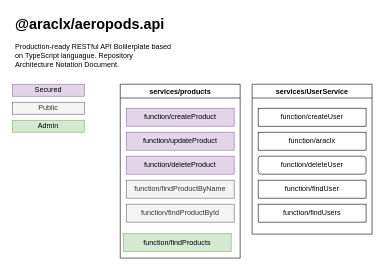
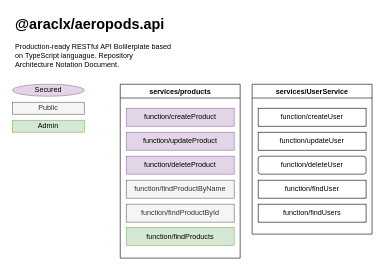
node "Secured": shape rectangle -> ellipse
node "function/araclx": label "function/araclx" -> "function/updateUser"
node "function/findProducts": moved (177, 243) -> (180, 237)
